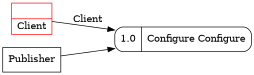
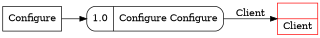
edge "Client" -> "1.0": reversed
node "Publisher": label "Publisher" -> "Configure"
